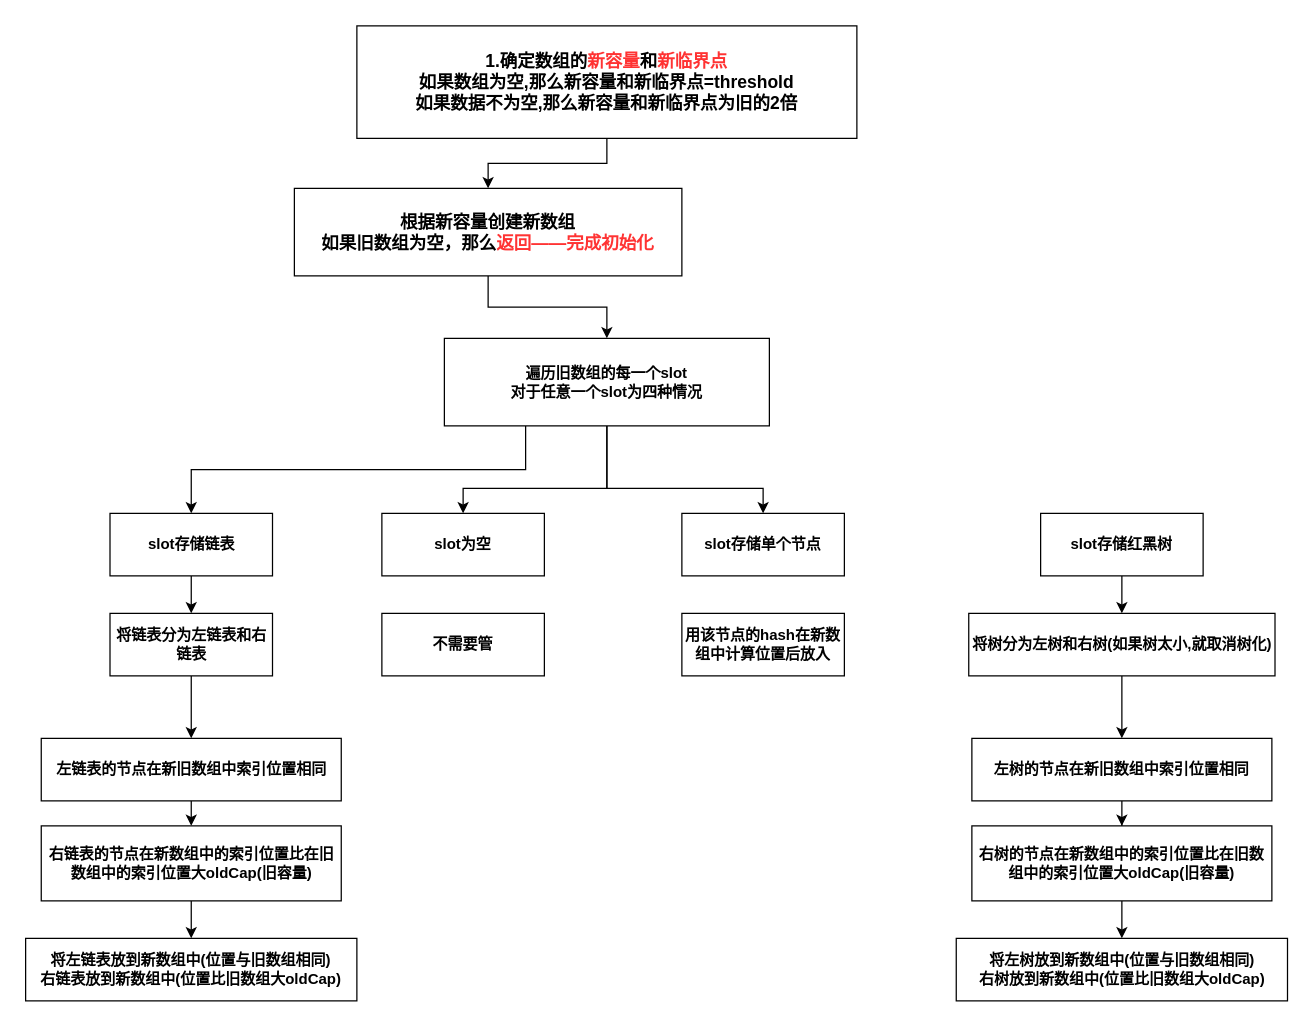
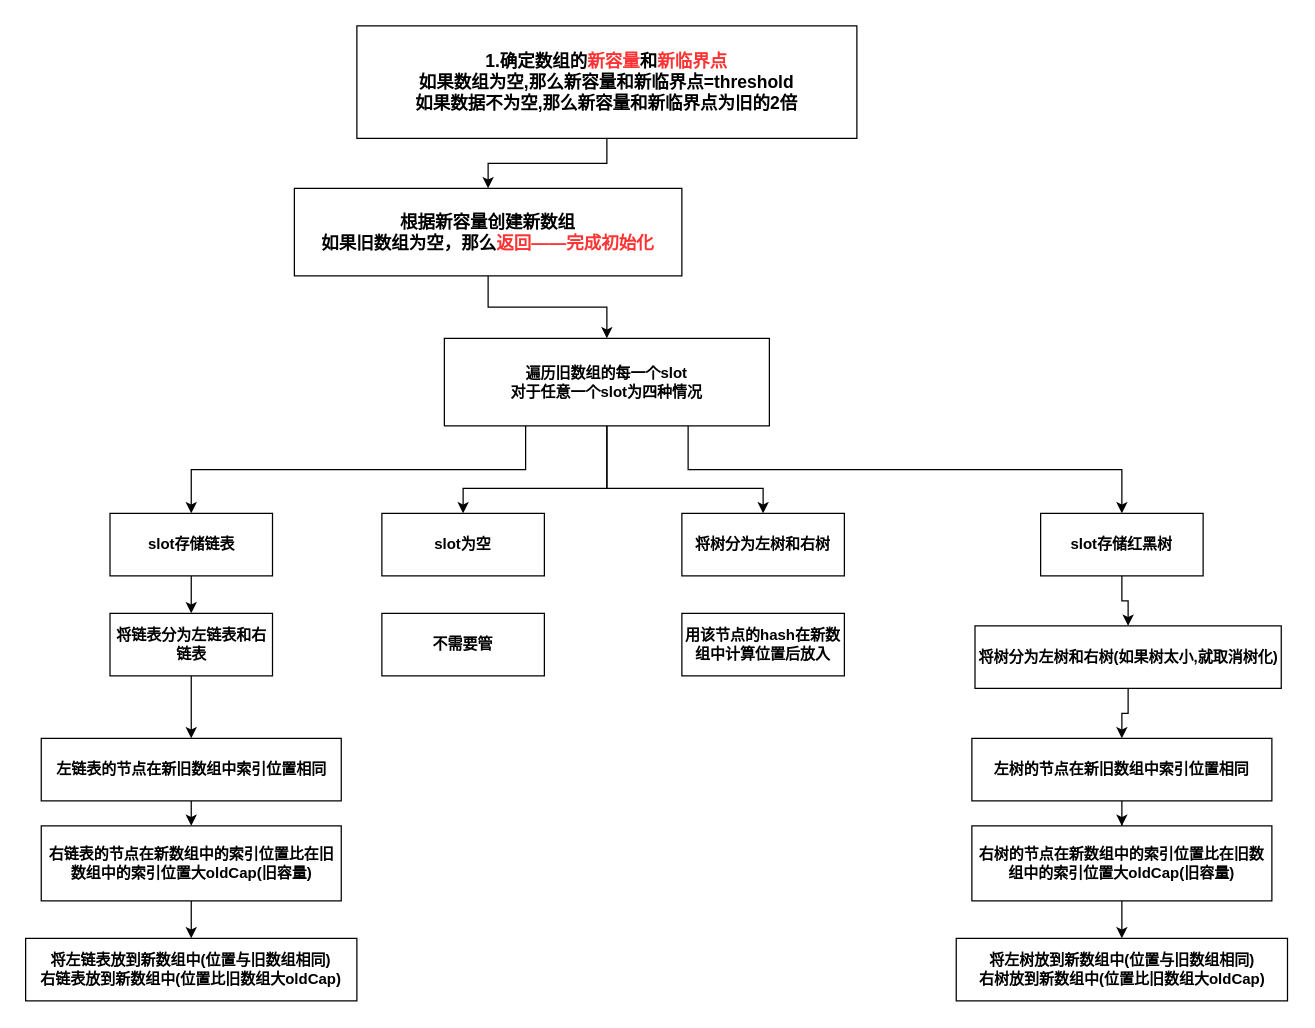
edge "遍历旧数组的每一个slot 对于任意一个slot为四种情况" -> "slot存储红黑树": added
node "slot存储单个节点": label "slot存储单个节点" -> "将树分为左树和右树"
node "将树分为左树和右树(如果树太小,就取消树化)": moved (1122, 644) -> (1128, 657)
